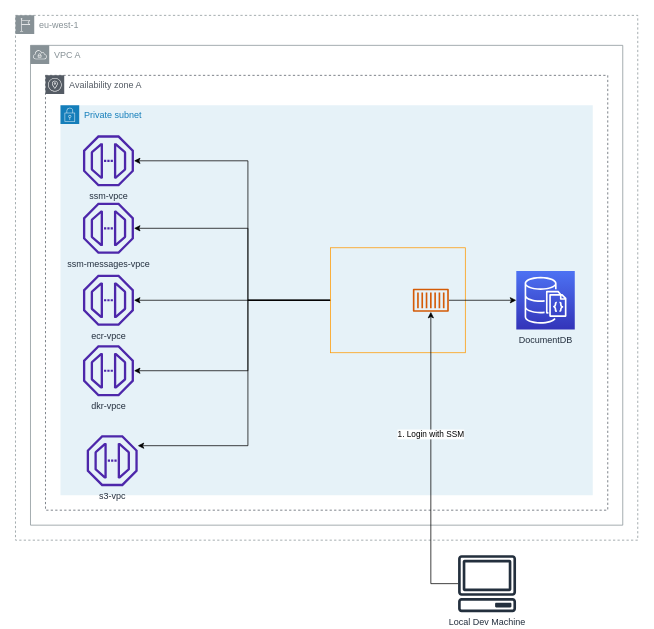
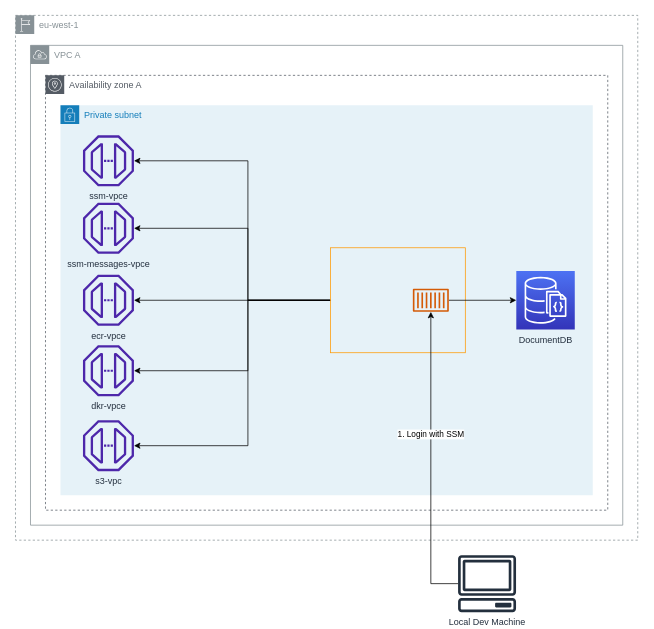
node "s3-vpc": moved (112, 461) -> (108, 446)
